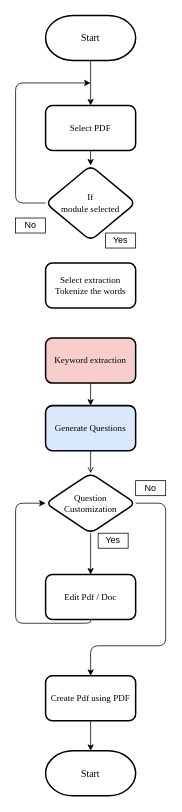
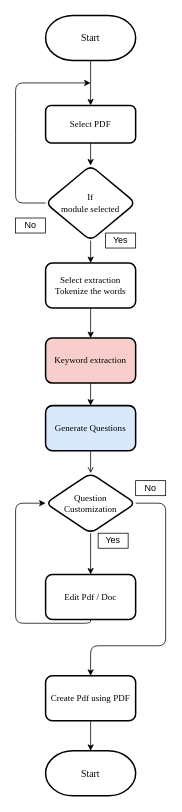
node "Select PDF": size 90x45 -> 90x38
edge "If module selected" -> "Select extraction Tokenize the words": added
edge "Select extraction Tokenize the words" -> "Keyword extraction": added
